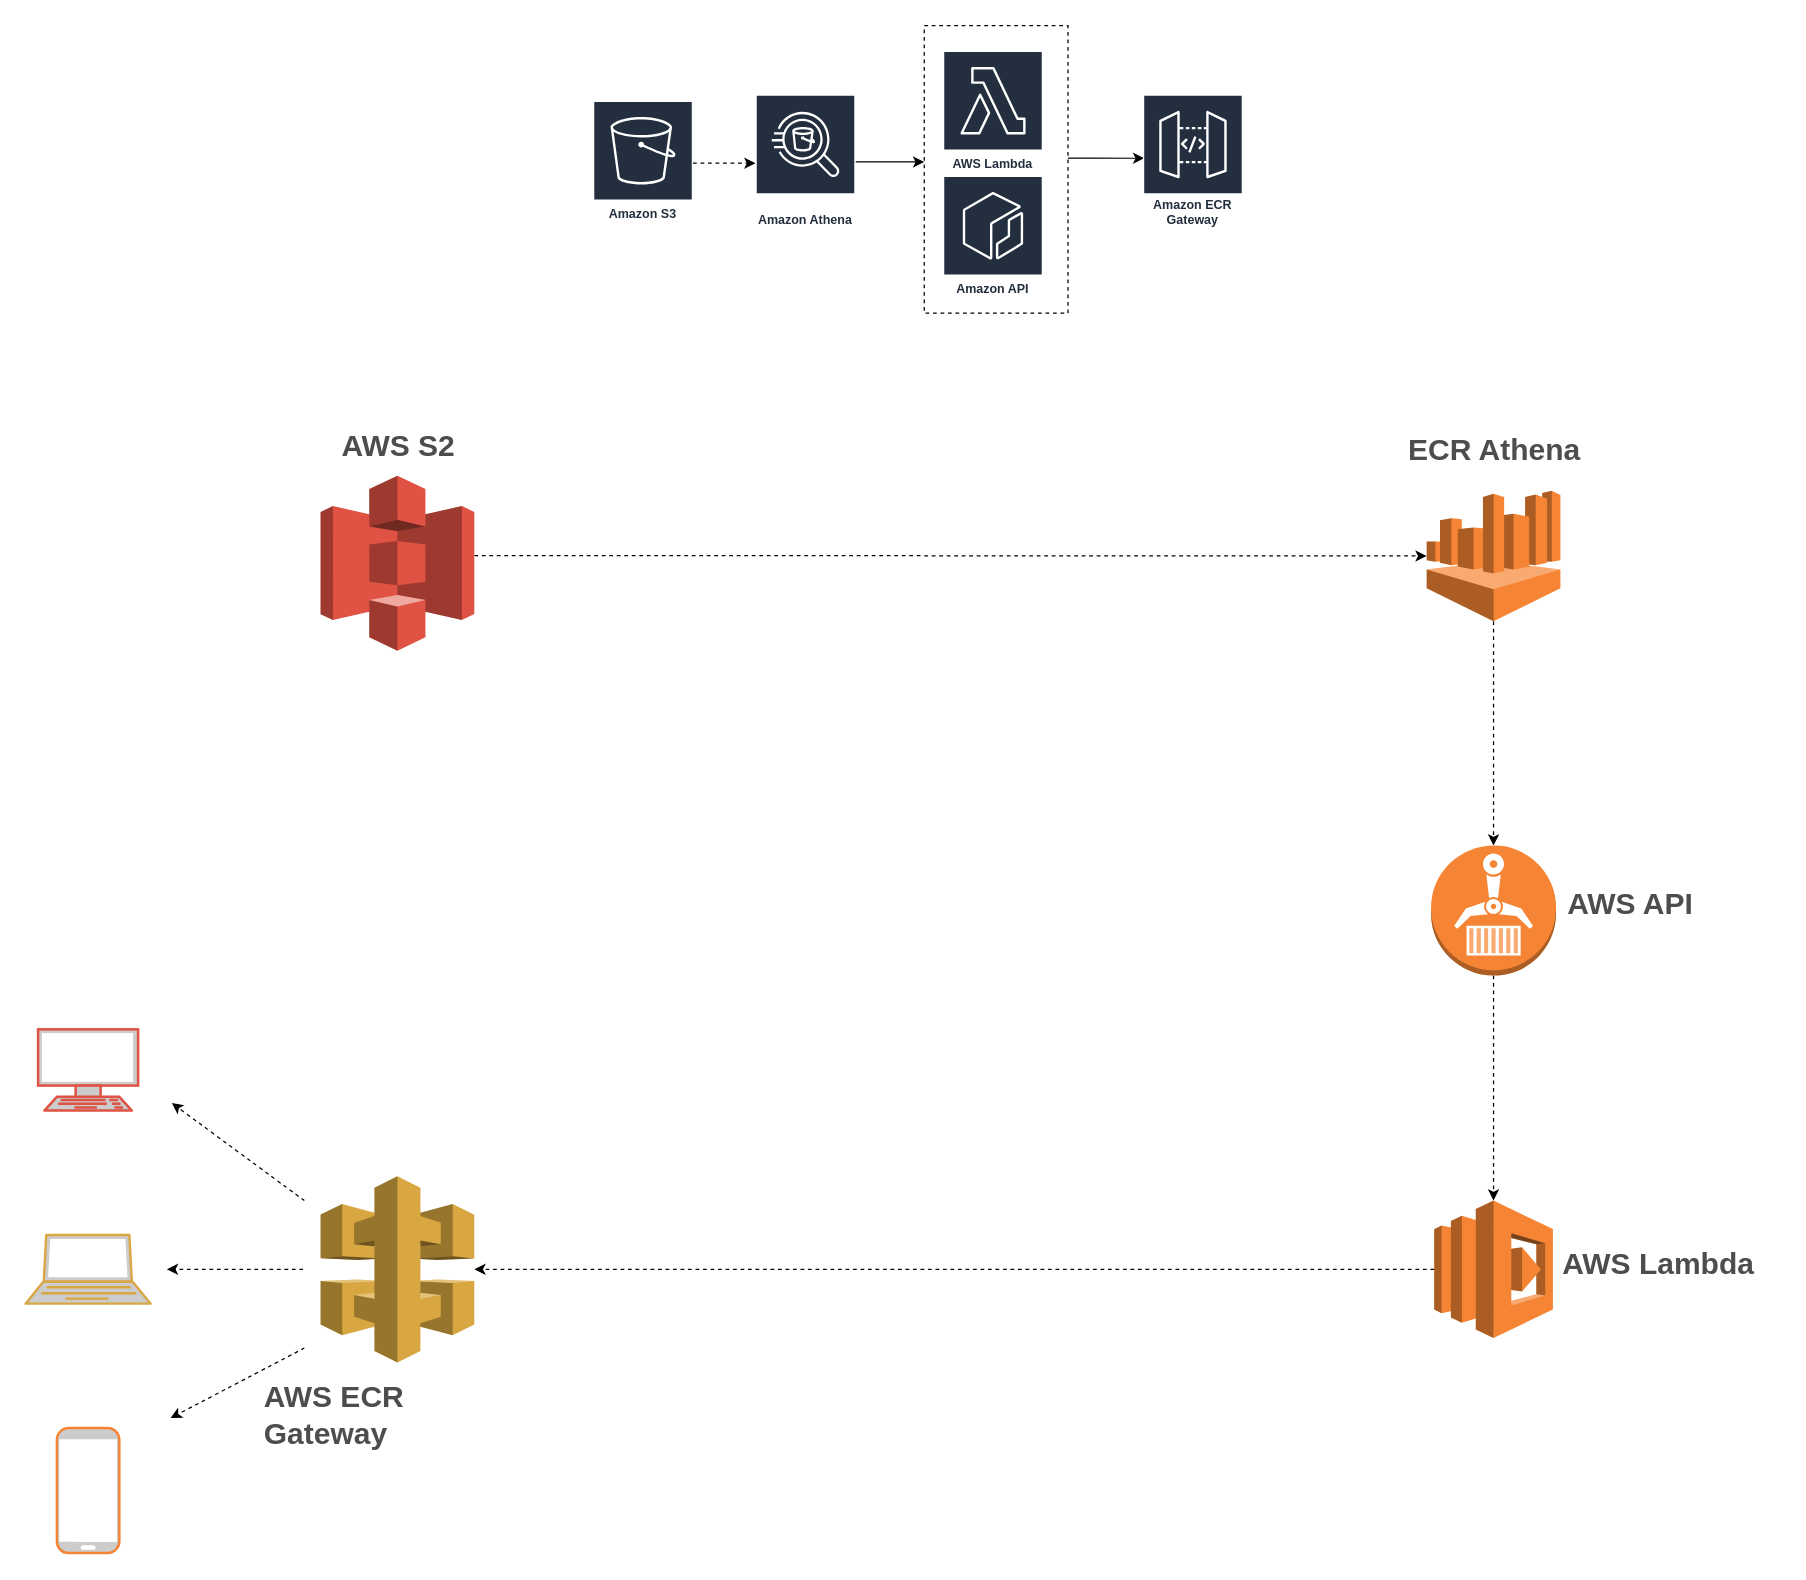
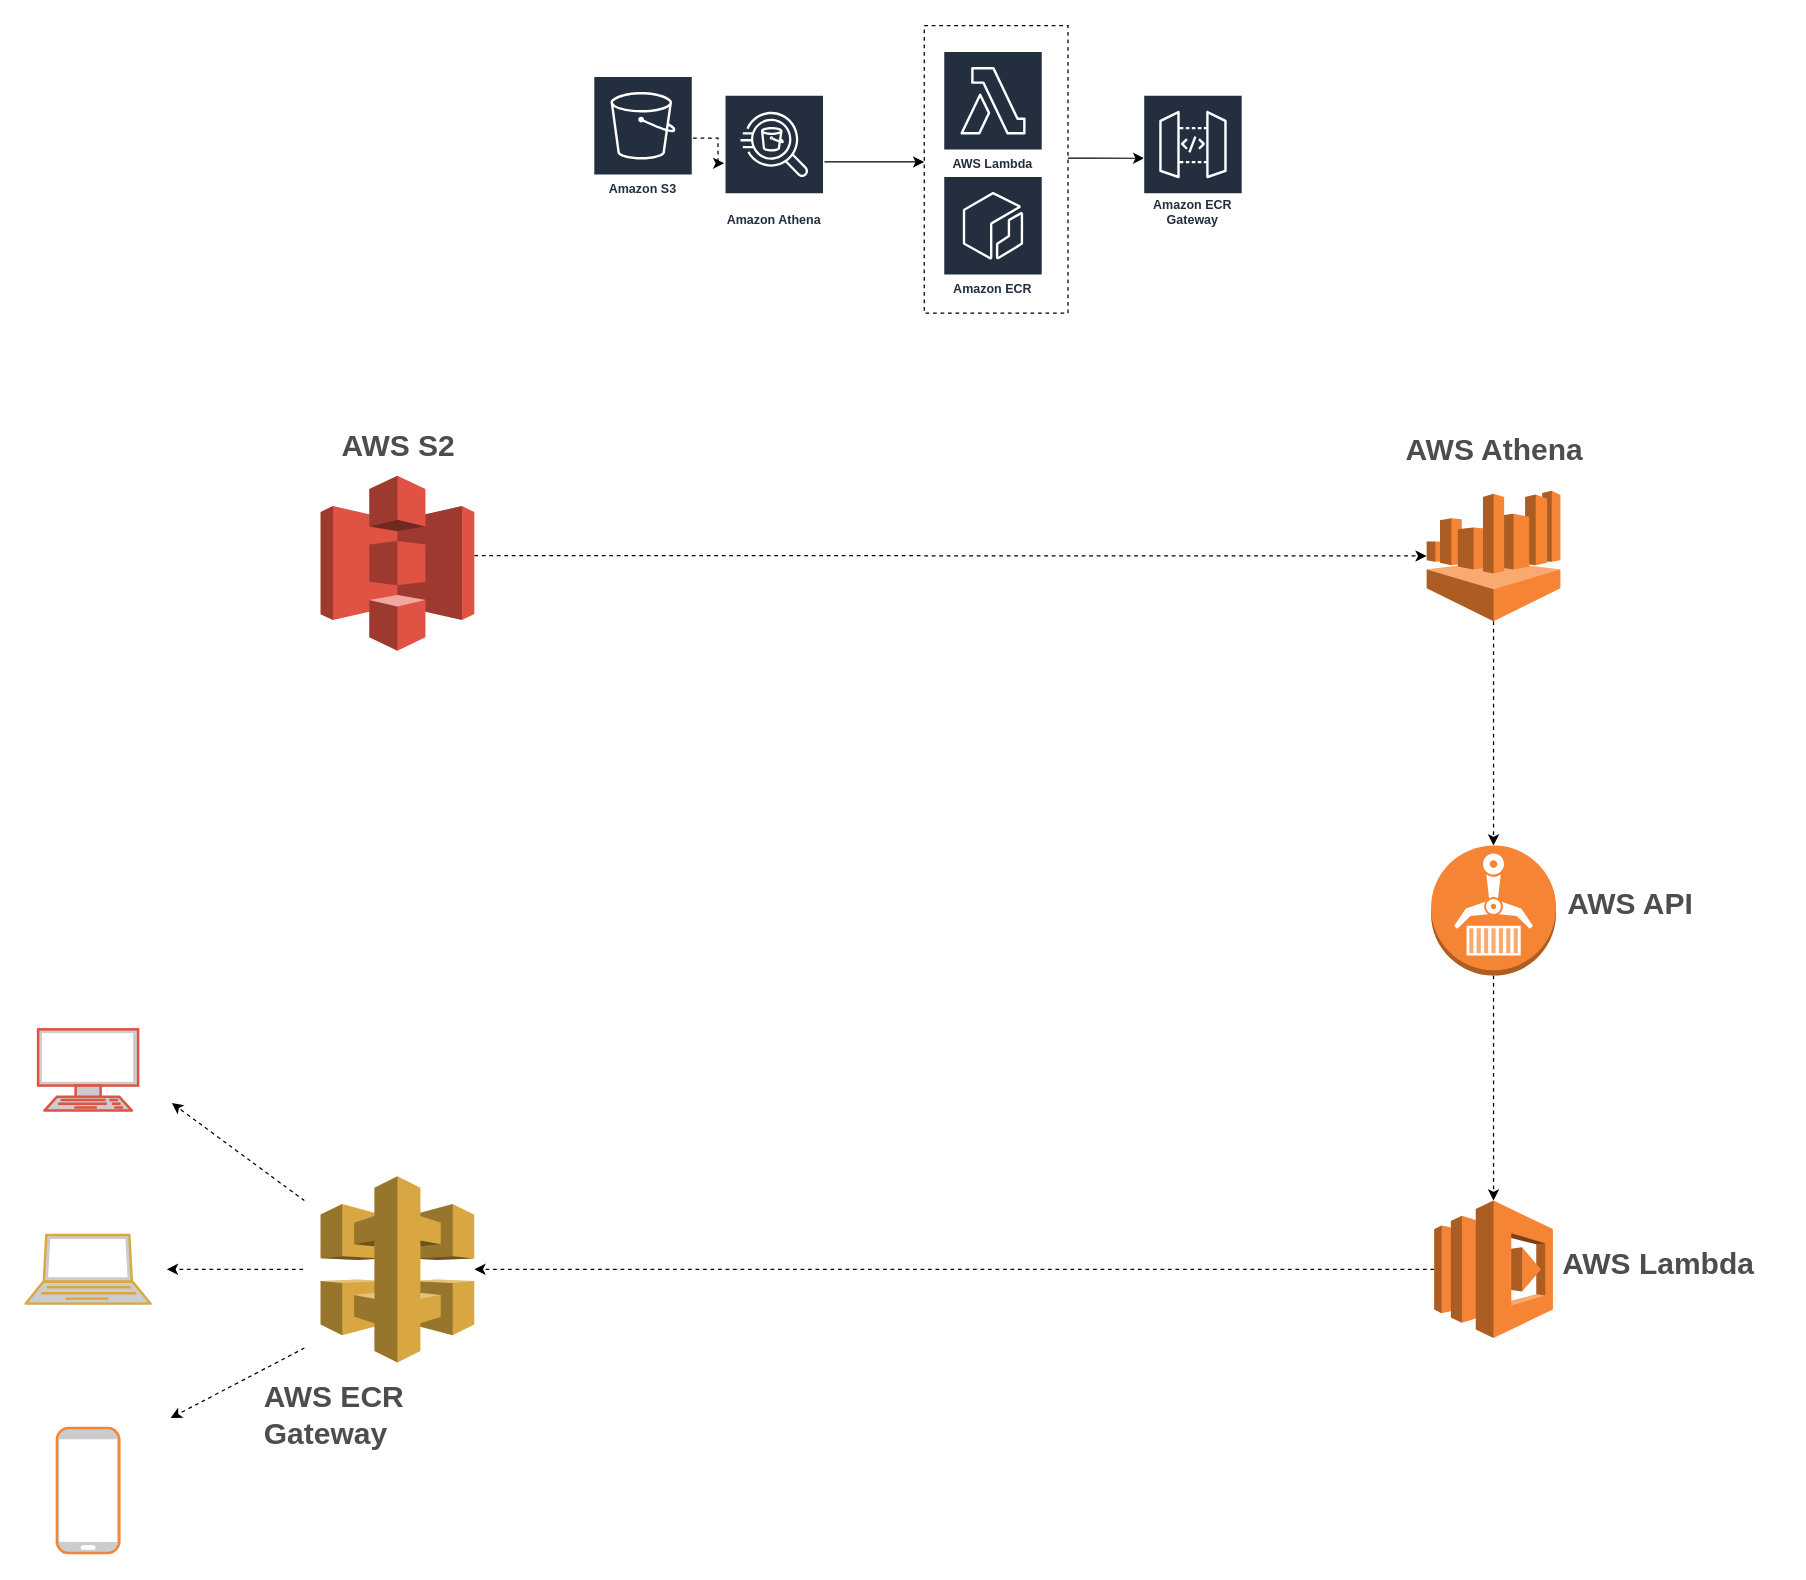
node "Amazon S3": moved (643, 163) -> (643, 138)
node "Amazon Athena": moved (806, 163) -> (774, 163)
node "Amazon API": label "Amazon API" -> "Amazon ECR"
node "ECR Athena": label "ECR Athena" -> "AWS Athena"
